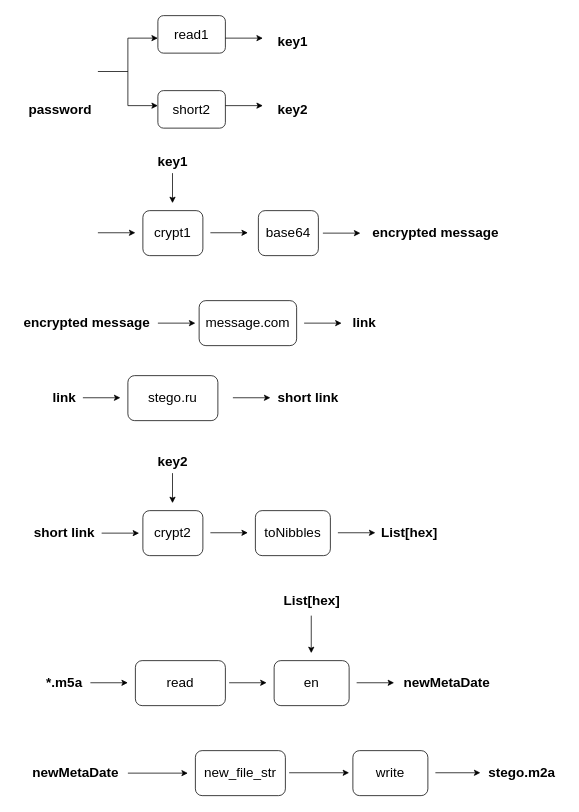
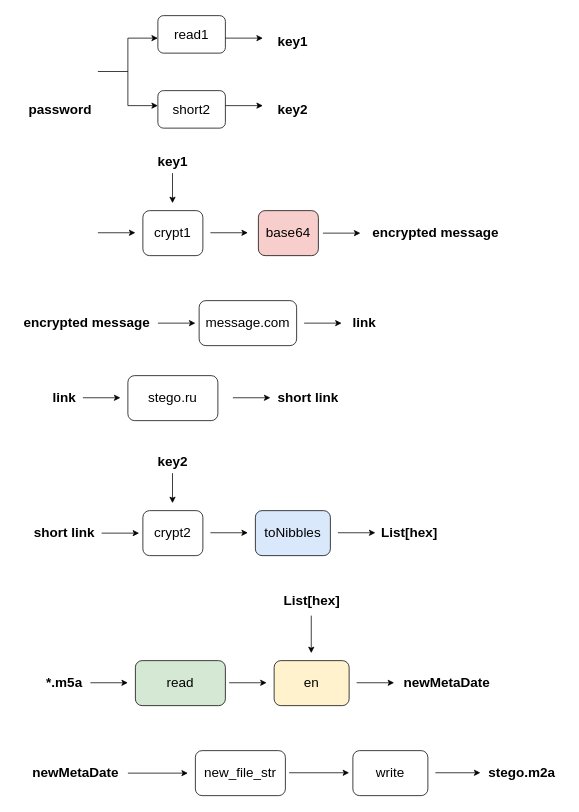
node "base64": fillcolor #ffffff -> #f8cecc
node "toNibbles": fillcolor #ffffff -> #dae8fc
node "read": fillcolor #ffffff -> #d5e8d4
node "en": fillcolor #ffffff -> #fff2cc
